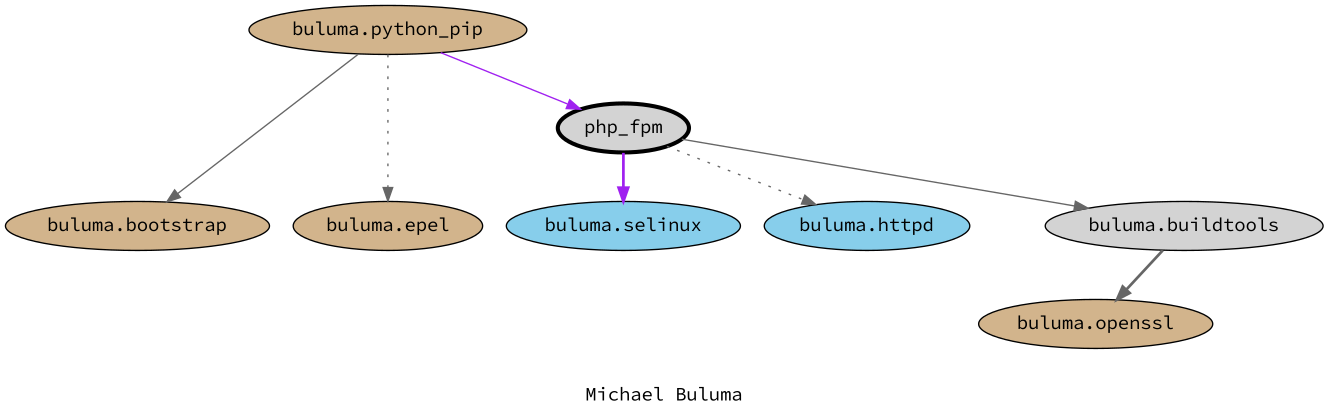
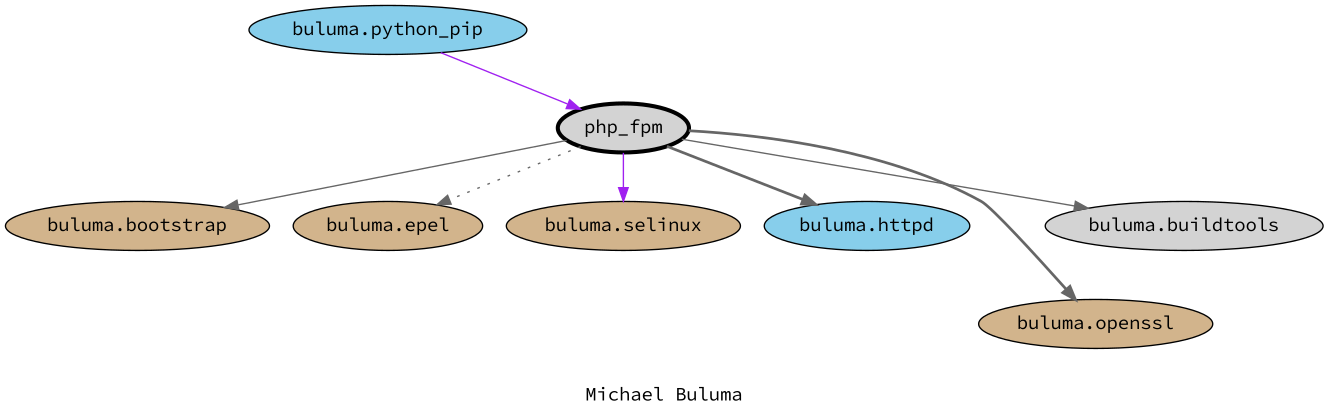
node "buluma.python_pip": fillcolor tan -> skyblue
edge "buluma.python_pip" -> "buluma.epel": now "php_fpm" -> "buluma.epel"
edge "buluma.python_pip" -> "buluma.bootstrap": now "php_fpm" -> "buluma.bootstrap"
edge "php_fpm" -> "buluma.selinux": style bold -> solid
edge "php_fpm" -> "buluma.httpd": style dotted -> bold
node "buluma.selinux": fillcolor skyblue -> tan
edge "buluma.buildtools" -> "buluma.openssl": now "php_fpm" -> "buluma.openssl"
